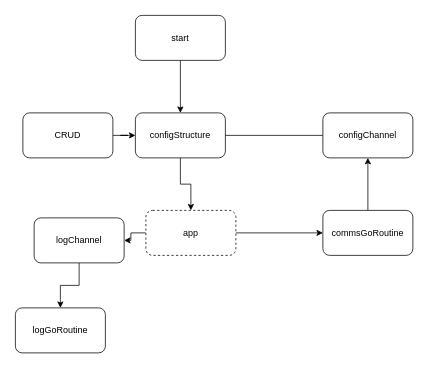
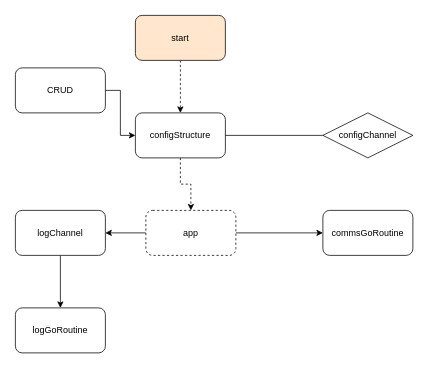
node "start": fillcolor #ffffff -> #ffe6cc
edge "start" -> "configStructure": style solid -> dashed
node "CRUD": moved (68, 135) -> (60, 90)
node "configChannel": shape rounded rectangle -> diamond
edge "commsGoRoutine" -> "configChannel": removed
edge "configStructure" -> "app": style solid -> dashed
node "logChannel": moved (79, 240) -> (60, 233)
